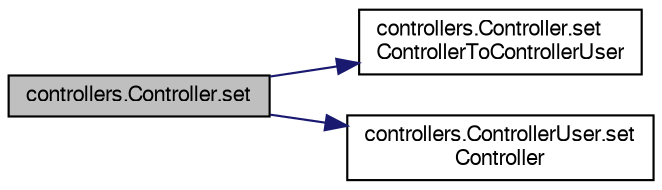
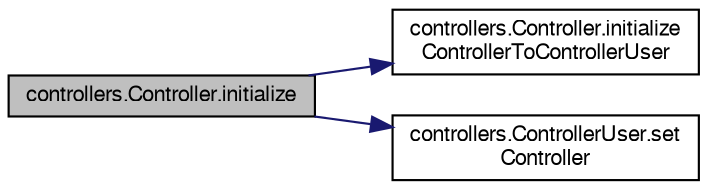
node "controllers.Controller.set ControllerToControllerUser": label "controllers.Controller.set ControllerToControllerUser" -> "controllers.Controller.initialize ControllerToControllerUser"
node "controllers.Controller.set": label "controllers.Controller.set" -> "controllers.Controller.initialize"
